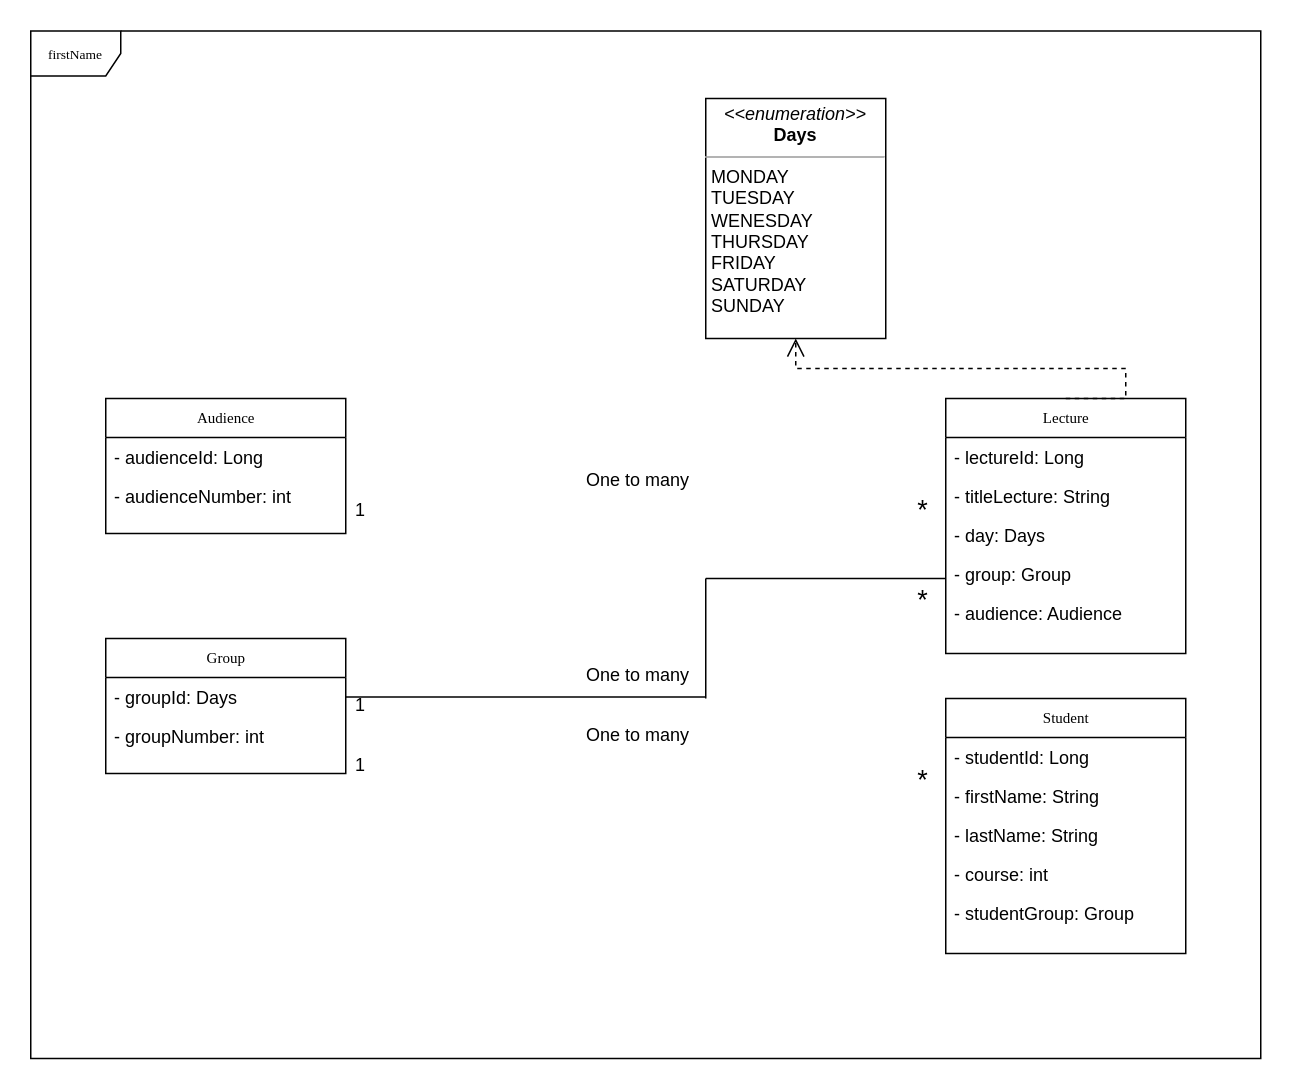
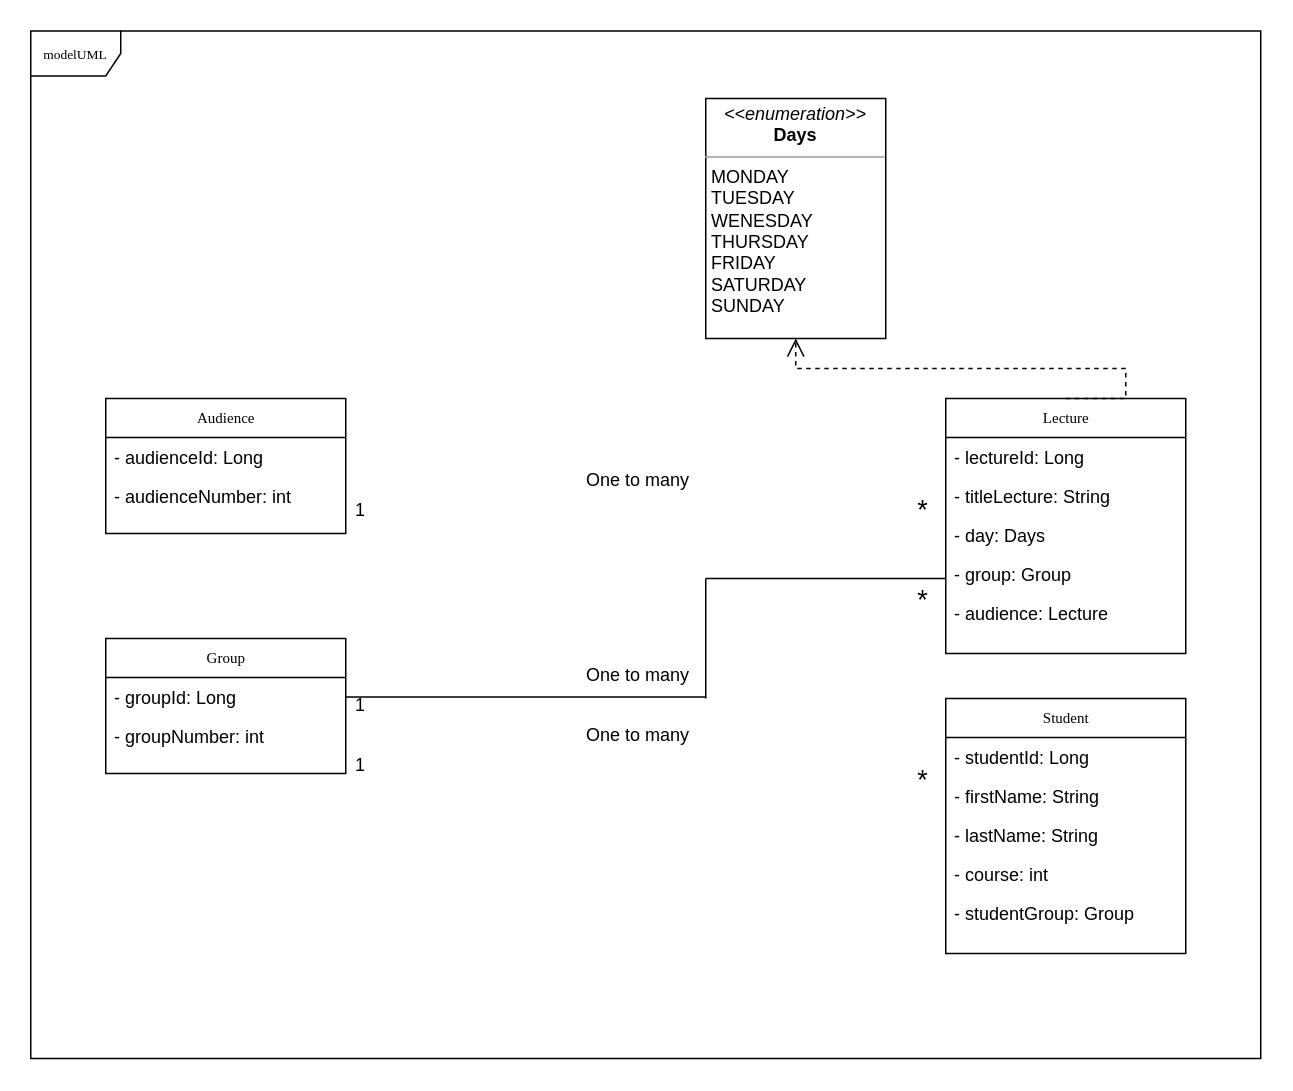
node "firstName": label "firstName" -> "modelUML"
node "- audience: Audience": label "- audience: Audience" -> "- audience: Lecture"
node "- groupId: Days": label "- groupId: Days" -> "- groupId: Long"
